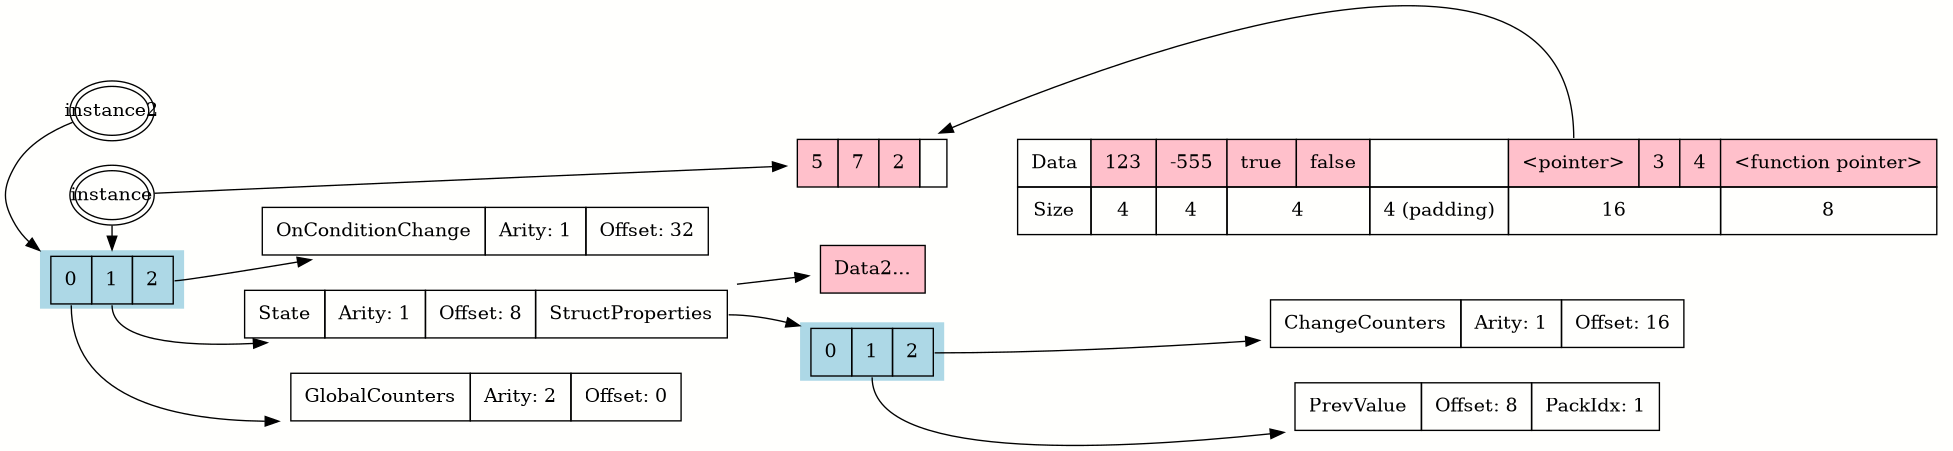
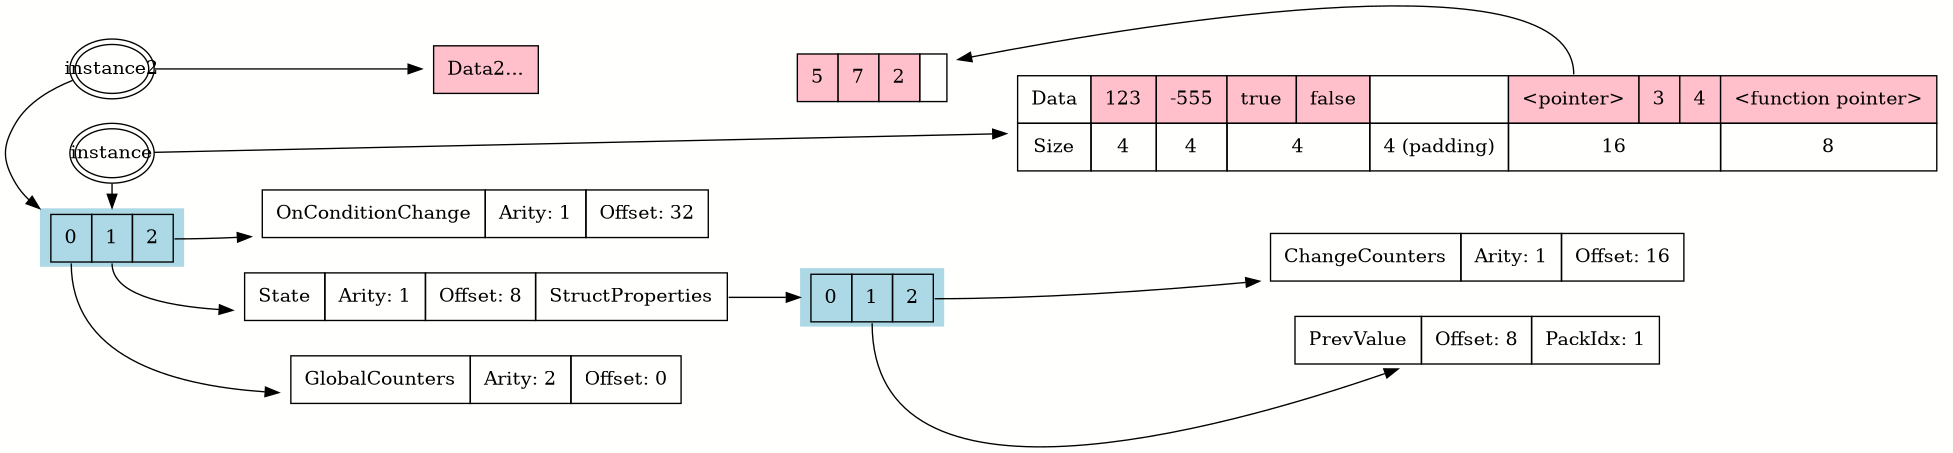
edge "instance" -> "5": now "instance" -> "Data"
edge "State" -> "Data2...": now "instance2" -> "Data2..."
